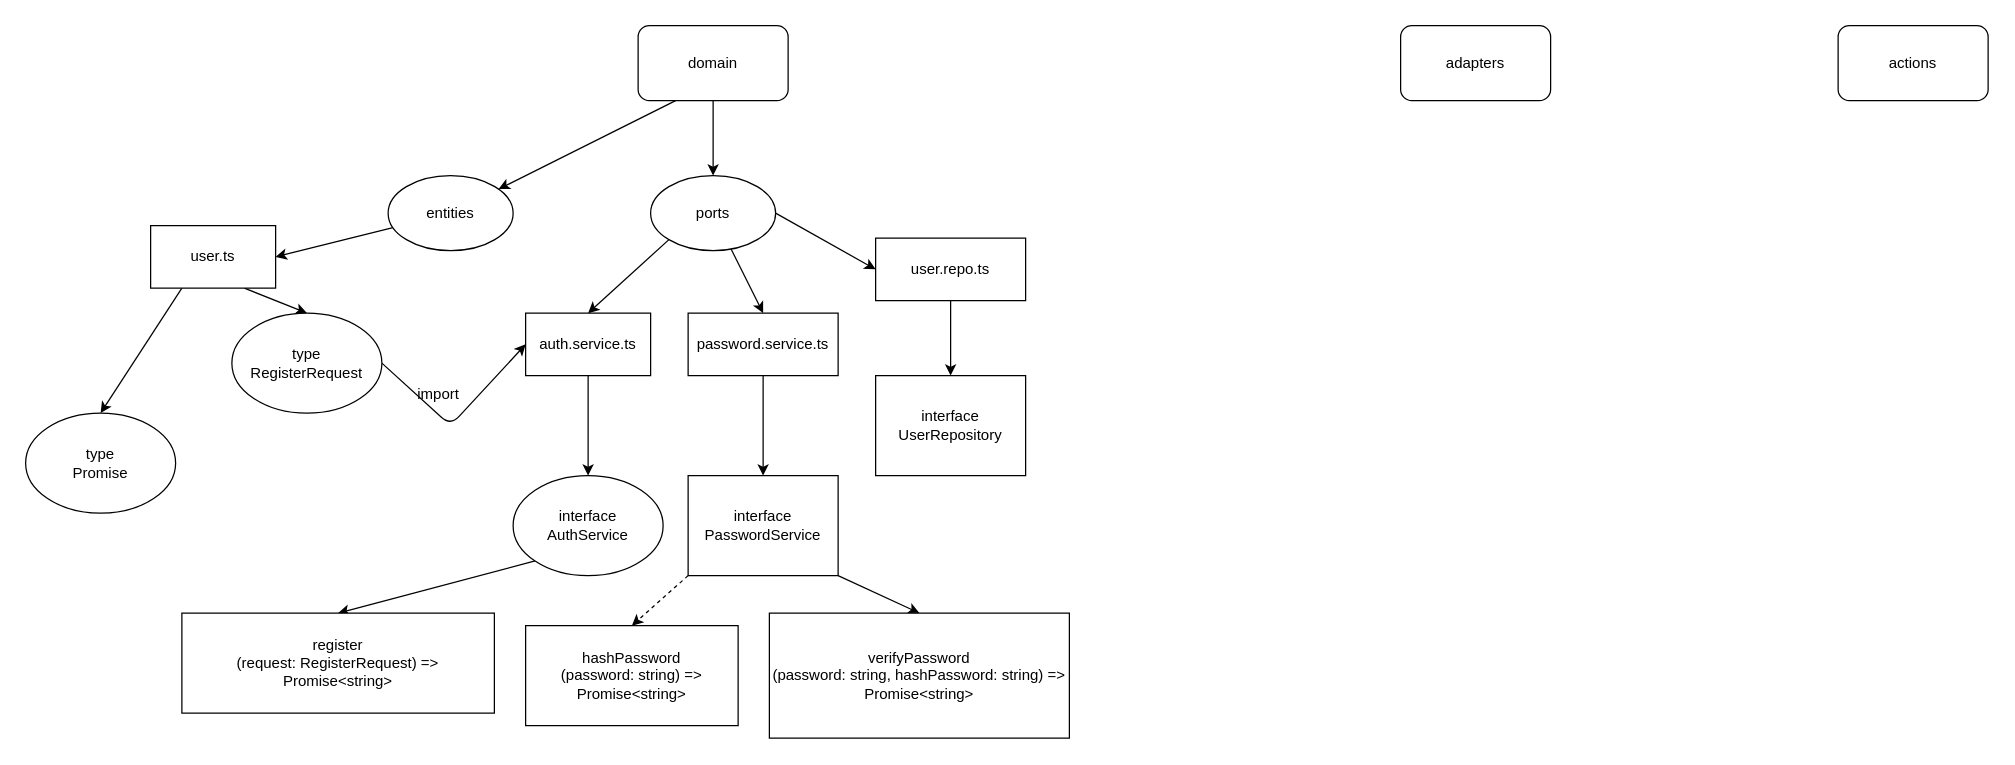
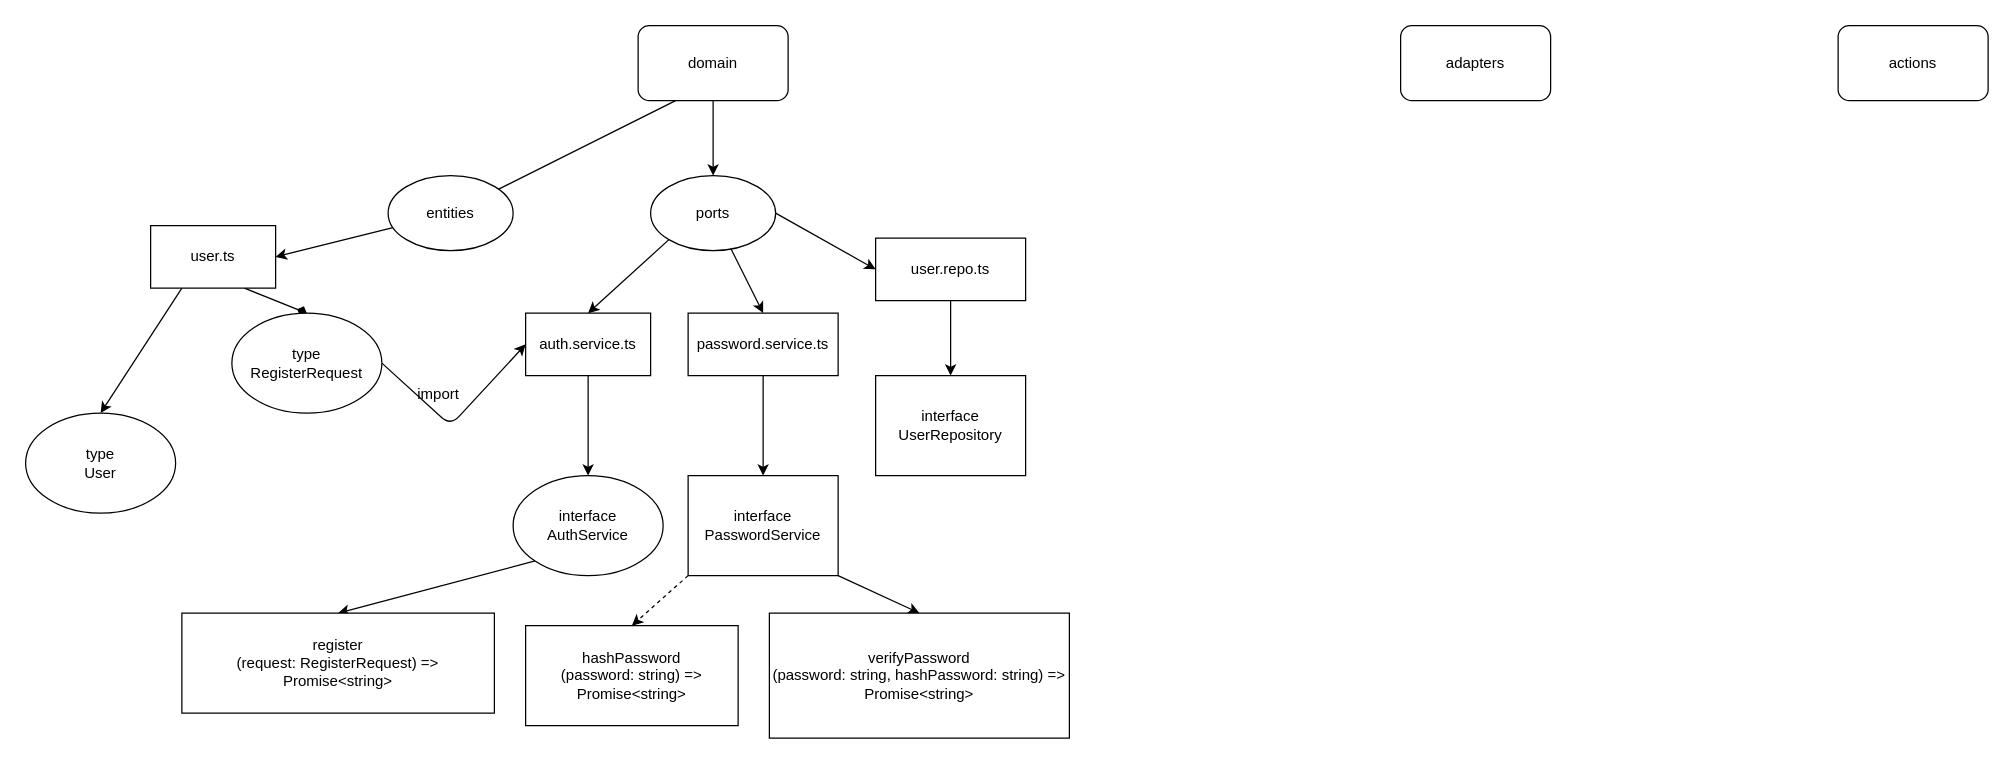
edge "domain" -> "entities": arrowhead classic -> none
edge "user.ts" -> "type RegisterRequest": arrowhead classic -> diamond
node "type Promise": label "type Promise" -> "type User"
